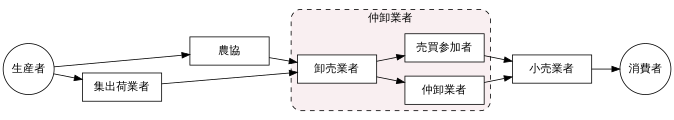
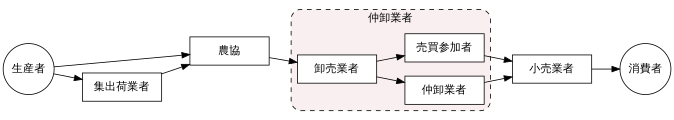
edge "集出荷業者" -> "卸売業者": now "集出荷業者" -> "農協"
